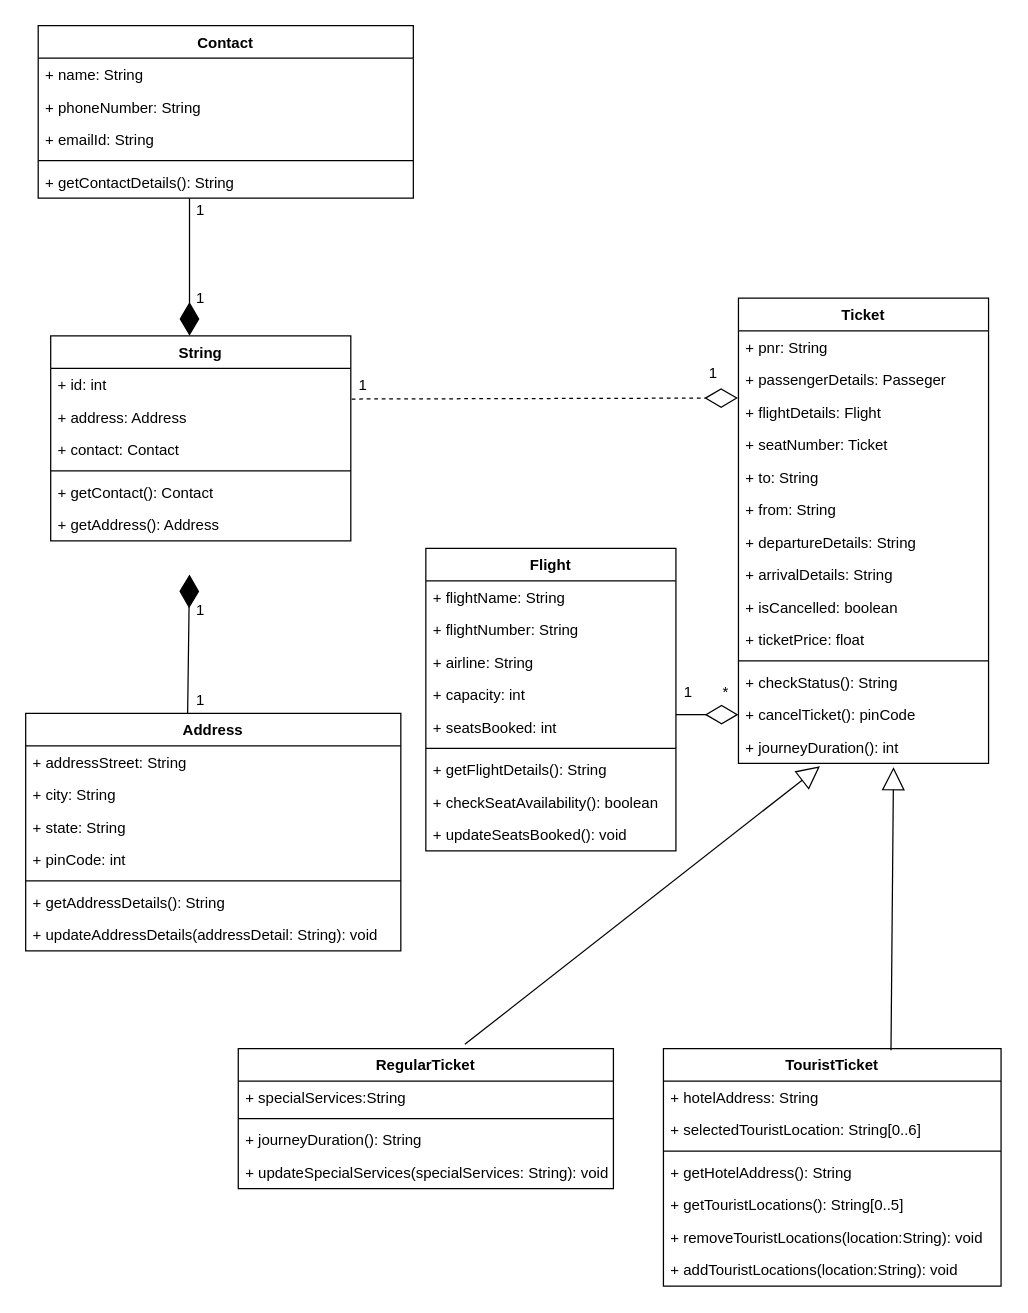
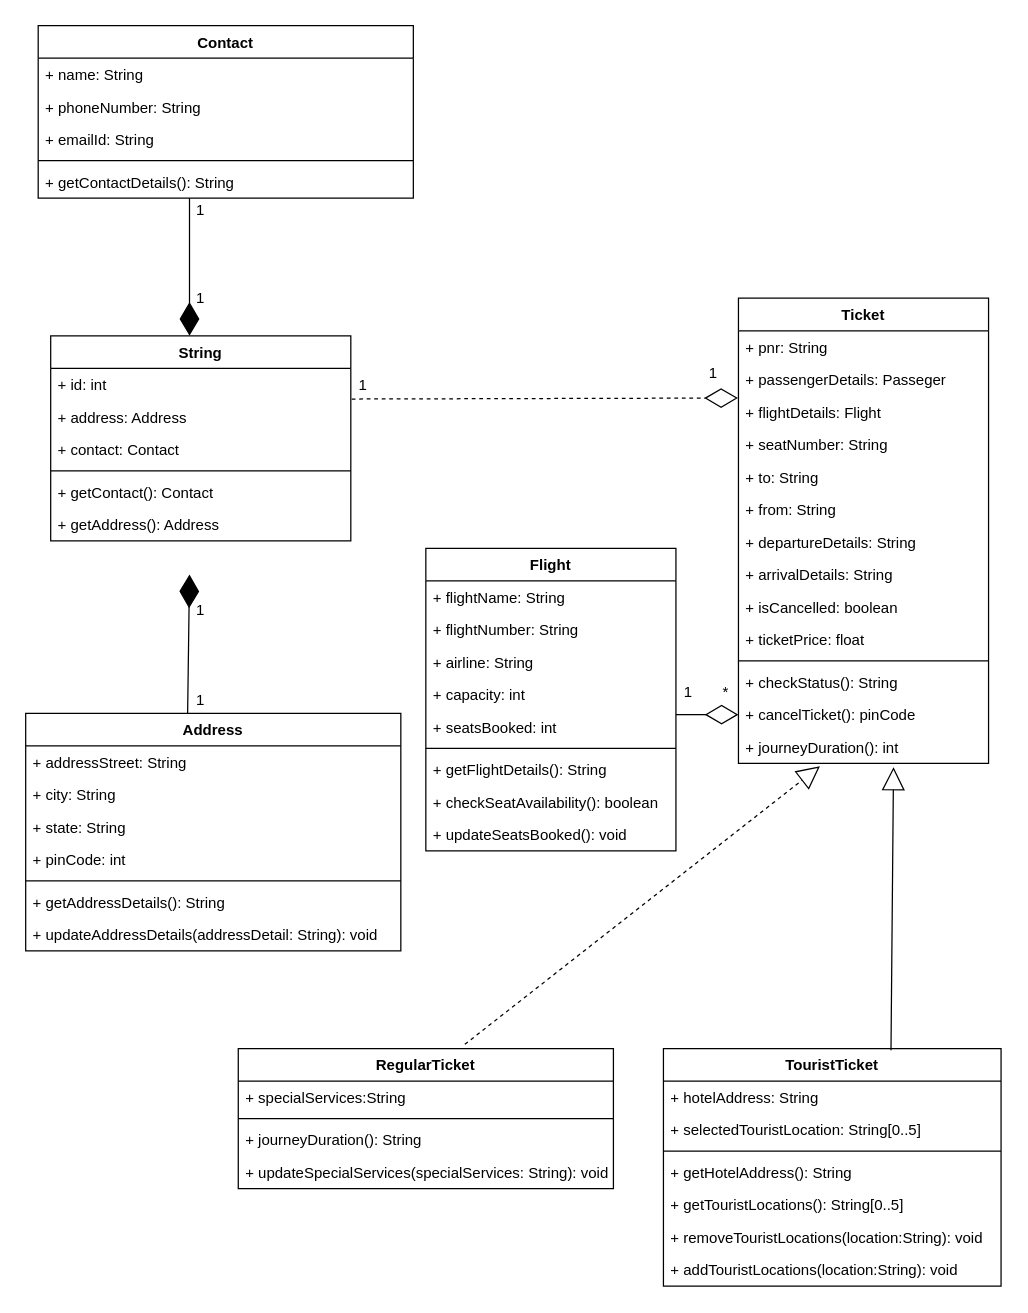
node "+ seatNumber: Ticket": label "+ seatNumber: Ticket" -> "+ seatNumber: String"
edge "RegularTicket" -> "+ journeyDuration(): int": style solid -> dashed
node "+ selectedTouristLocation: String[0..6]": label "+ selectedTouristLocation: String[0..6]" -> "+ selectedTouristLocation: String[0..5]"
